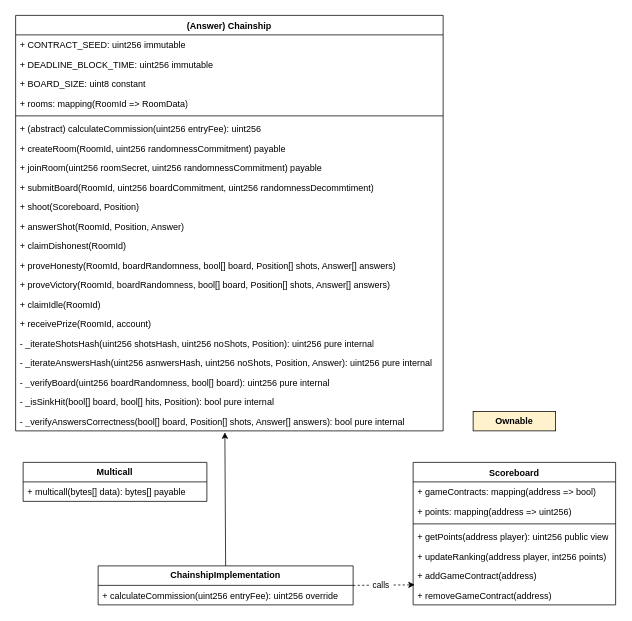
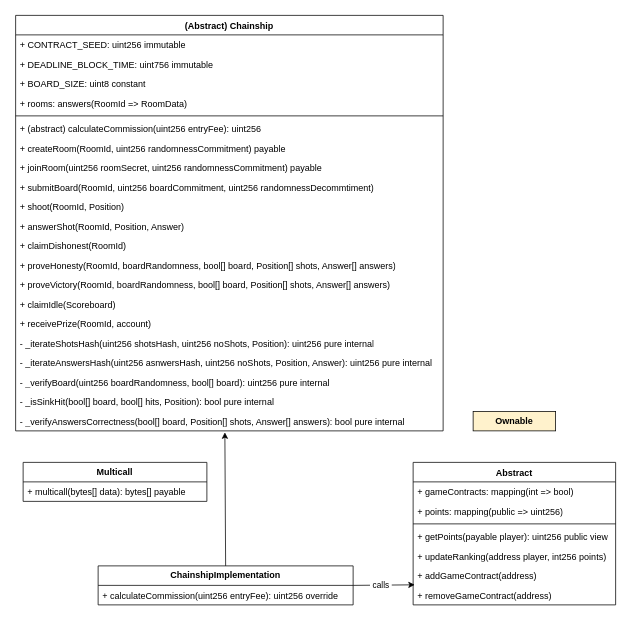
node "(Answer) Chainship": label "(Answer) Chainship" -> "(Abstract) Chainship"
node "+ DEADLINE_BLOCK_TIME: uint256 immutable": label "+ DEADLINE_BLOCK_TIME: uint256 immutable" -> "+ DEADLINE_BLOCK_TIME: uint756 immutable"
node "+ rooms: mapping(RoomId => RoomData)": label "+ rooms: mapping(RoomId => RoomData)" -> "+ rooms: answers(RoomId => RoomData)"
node "+ shoot(Scoreboard, Position)": label "+ shoot(Scoreboard, Position)" -> "+ shoot(RoomId, Position)"
node "+ claimIdle(RoomId)": label "+ claimIdle(RoomId)" -> "+ claimIdle(Scoreboard)"
node "Scoreboard": label "Scoreboard" -> "Abstract"
node "+ gameContracts: mapping(address => bool)": label "+ gameContracts: mapping(address => bool)" -> "+ gameContracts: mapping(int => bool)"
node "+ points: mapping(address => uint256)": label "+ points: mapping(address => uint256)" -> "+ points: mapping(public => uint256)"
node "+ getPoints(address player): uint256 public view": label "+ getPoints(address player): uint256 public view" -> "+ getPoints(payable player): uint256 public view"
edge "ChainshipImplementation" -> "+ removeGameContract(address)": style dashed -> solid
